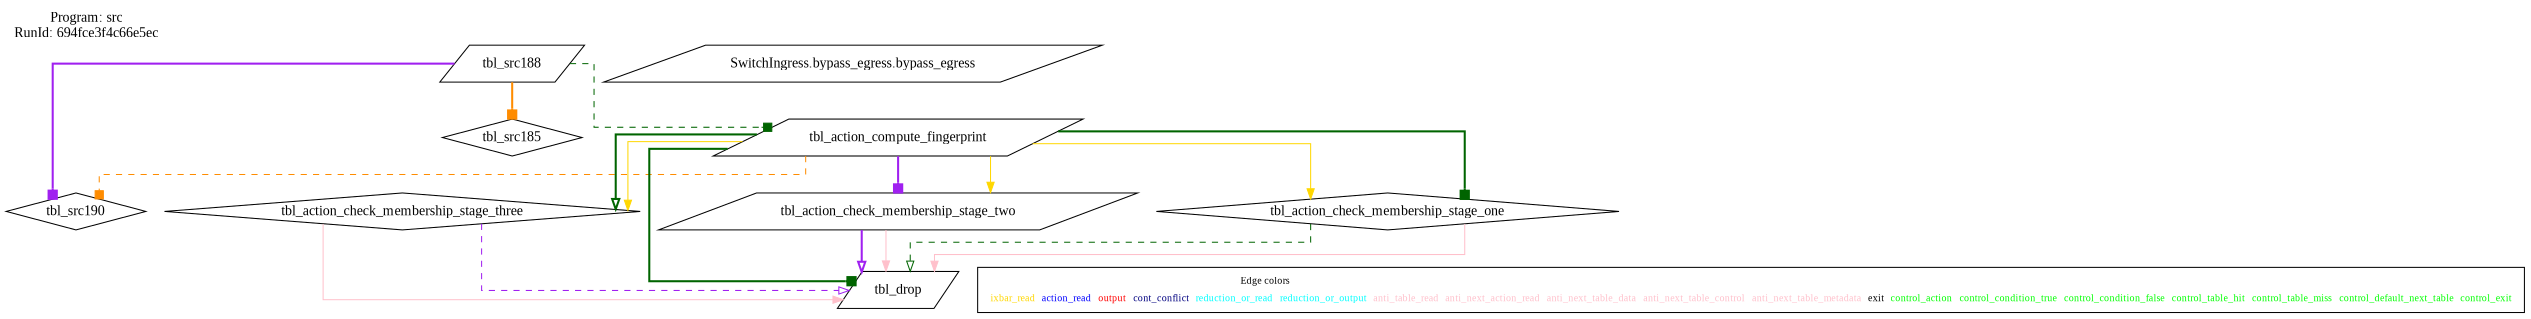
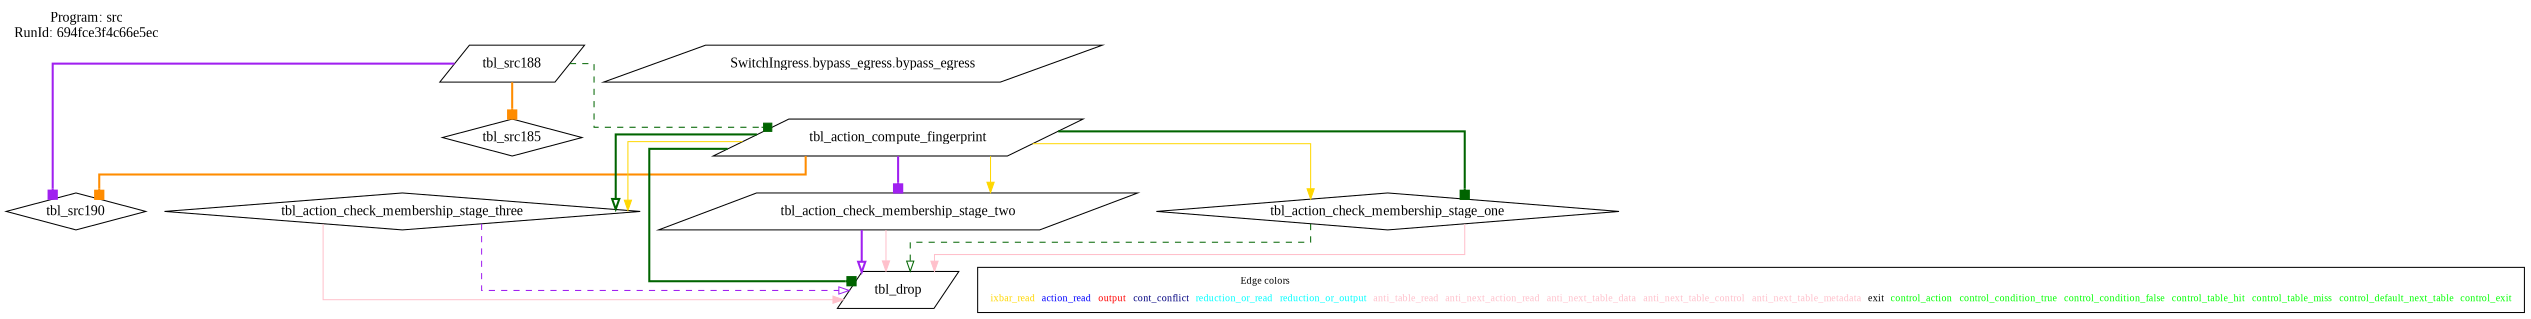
edge "tbl_action_compute_fingerprint" -> "tbl_src190": style dashed -> bold
